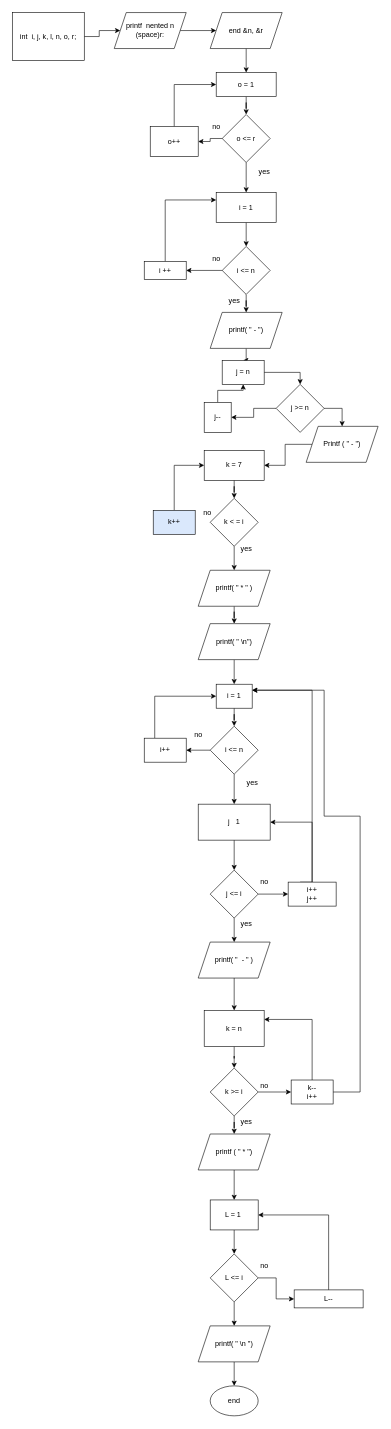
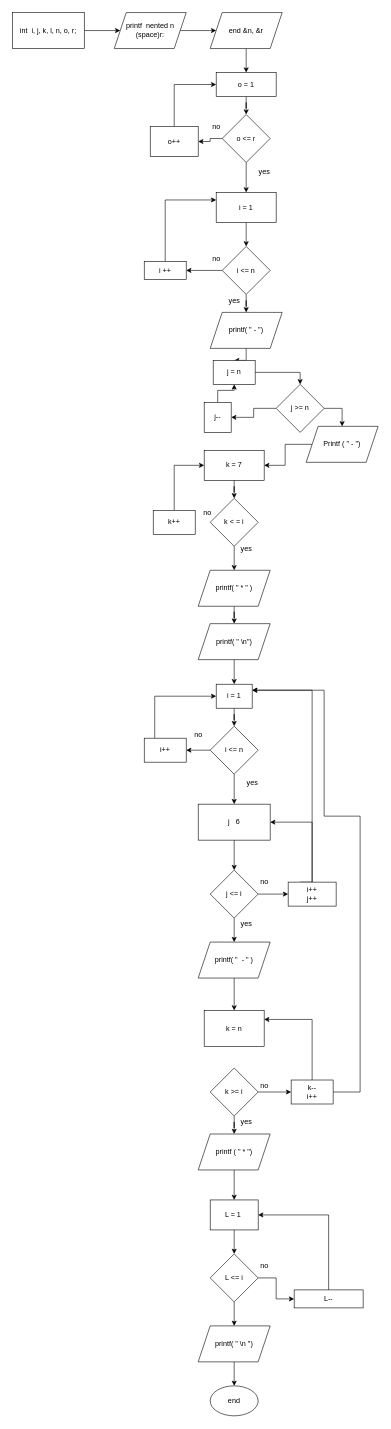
node "int i, j, k, l, n, o, r;": size 72x48 -> 72x36
node "j = n": moved (243, 372) -> (234, 372)
node "k++": fillcolor #dae8fc -> #ffffff
node "j 1": label "j 1" -> "j 6"
edge "k = n" -> "k >= i": removed
